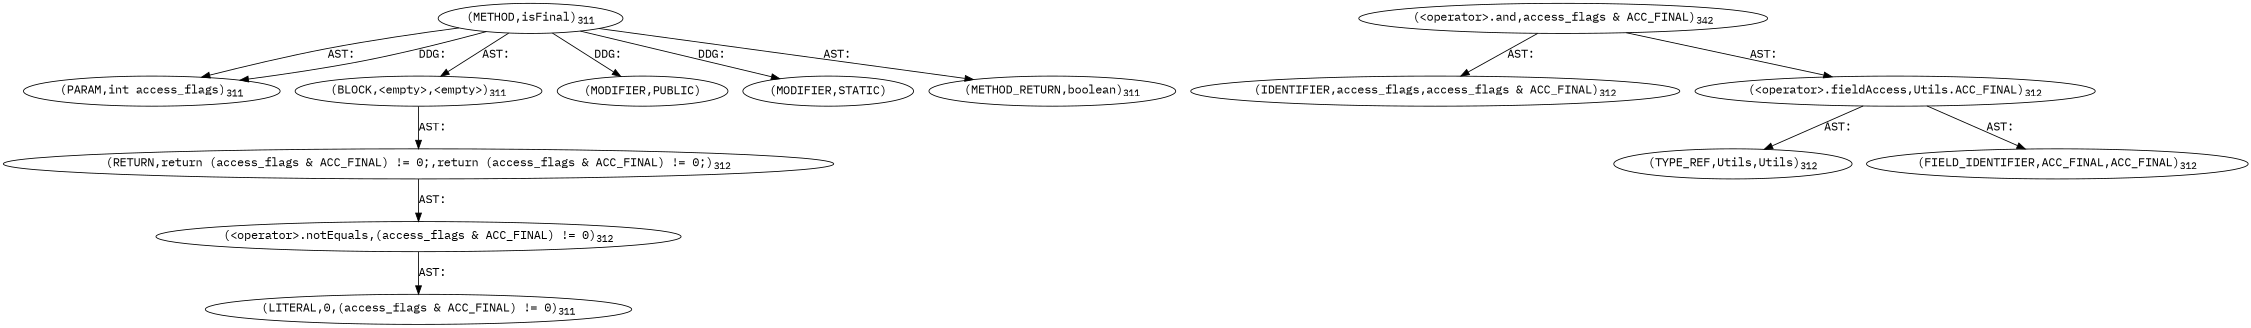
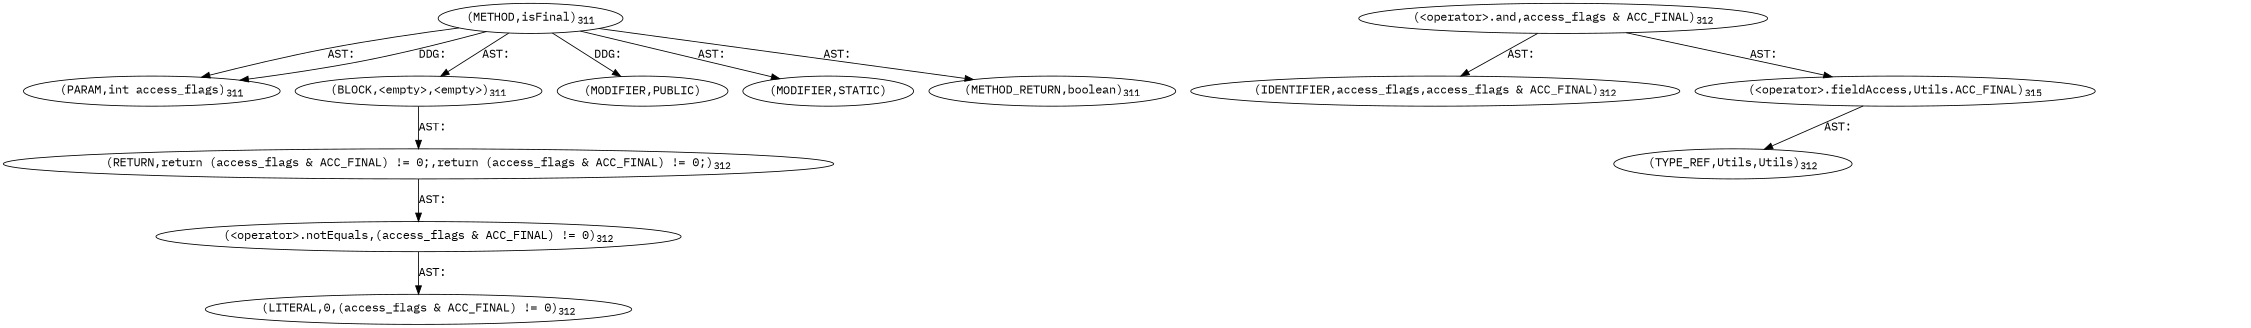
node "(<operator>.and,access_flags & ACC_FINAL)": text "342" -> "312"
edge "(METHOD,isFinal)" -> "(MODIFIER,STATIC)": label "DDG: " -> "AST: "
node "(<operator>.fieldAccess,Utils.ACC_FINAL)": text "312" -> "315"
node "(FIELD_IDENTIFIER,ACC_FINAL,ACC_FINAL)": removed
node "(LITERAL,0,(access_flags & ACC_FINAL) != 0)": text "311" -> "312"
